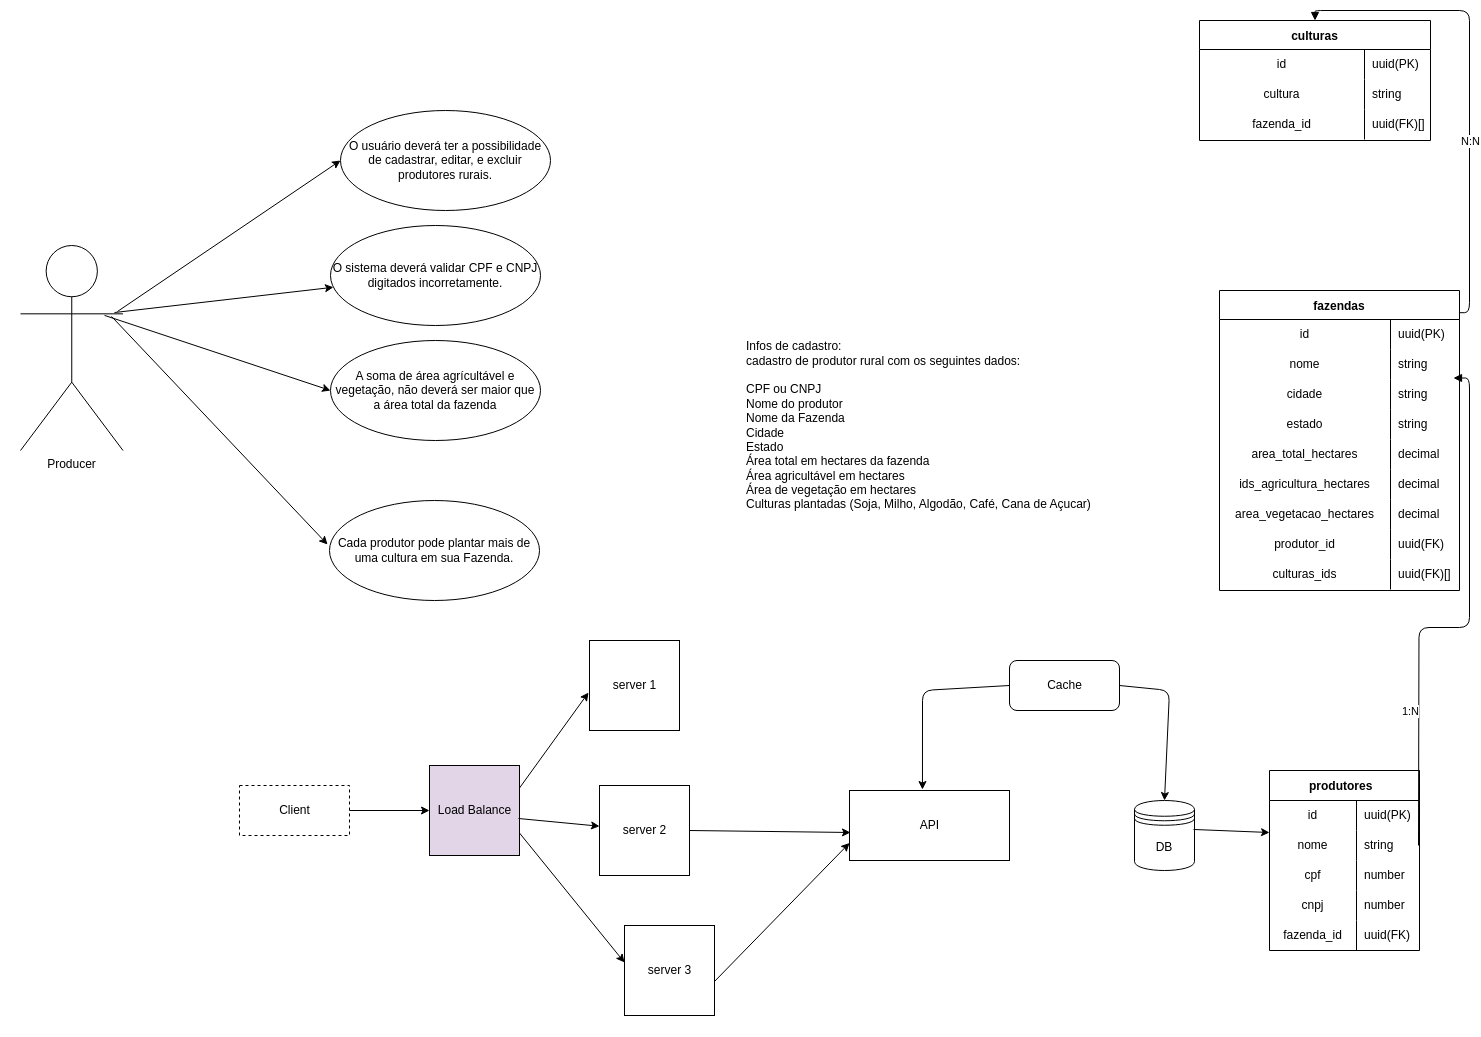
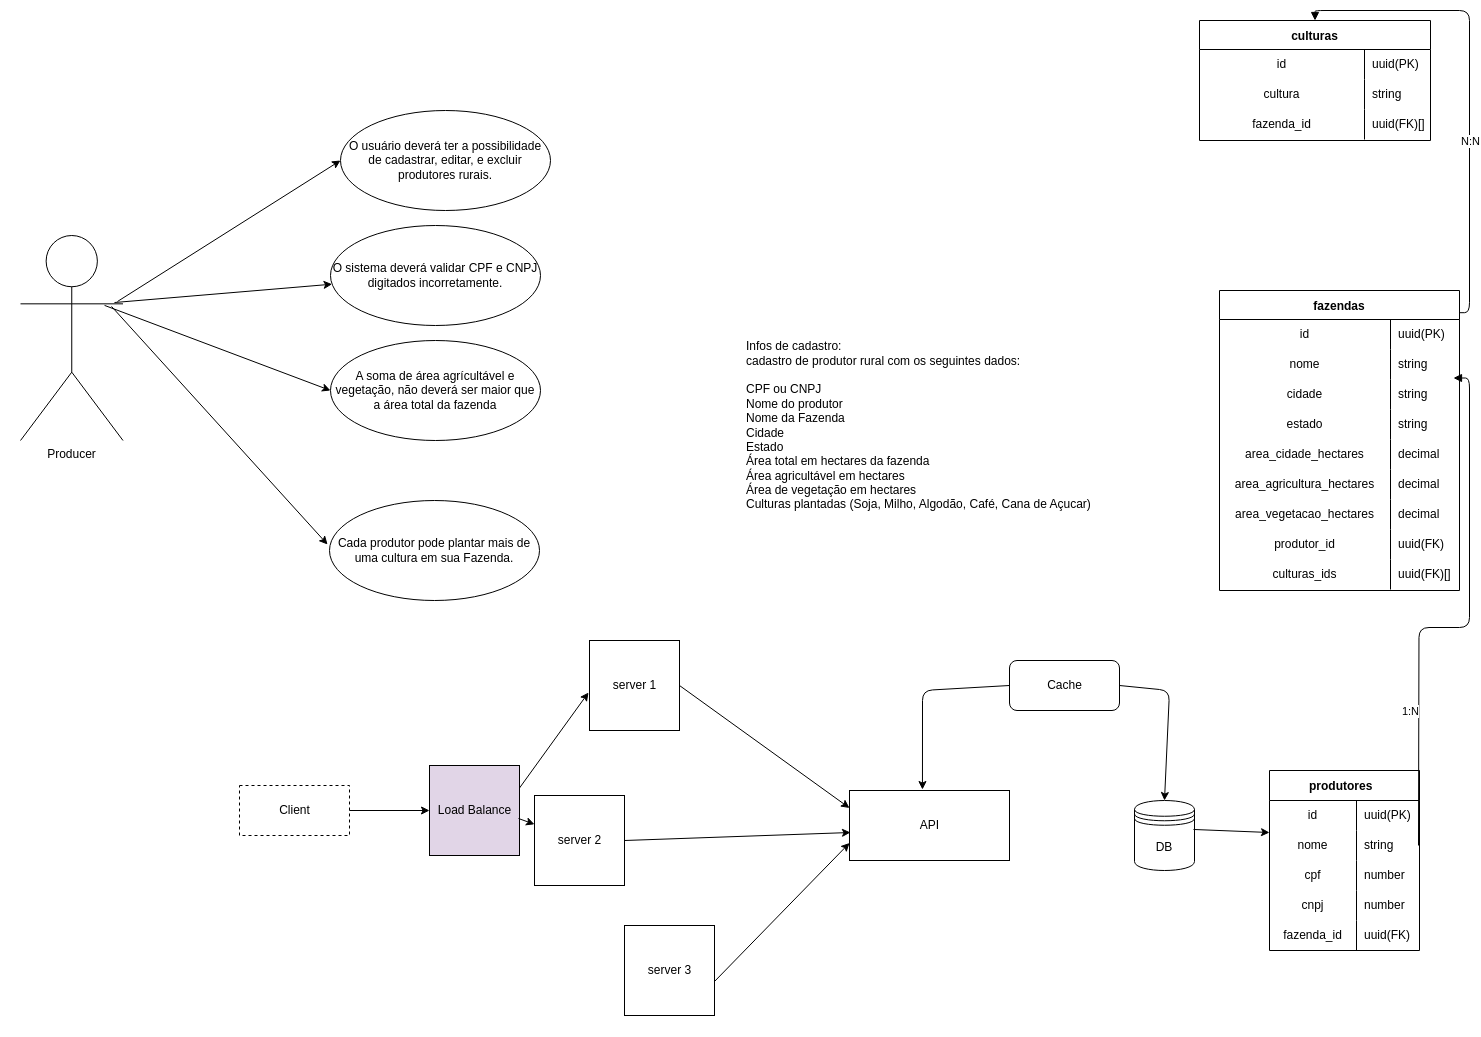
node "Producer": moved (72, 348) -> (72, 338)
node "area_total_hectares": label "area_total_hectares" -> "area_cidade_hectares"
node "ids_agricultura_hectares": label "ids_agricultura_hectares" -> "area_agricultura_hectares"
edge "server 1" -> "API": added
node "server 2": moved (645, 831) -> (580, 841)
edge "Load Balance" -> "server 3": removed
